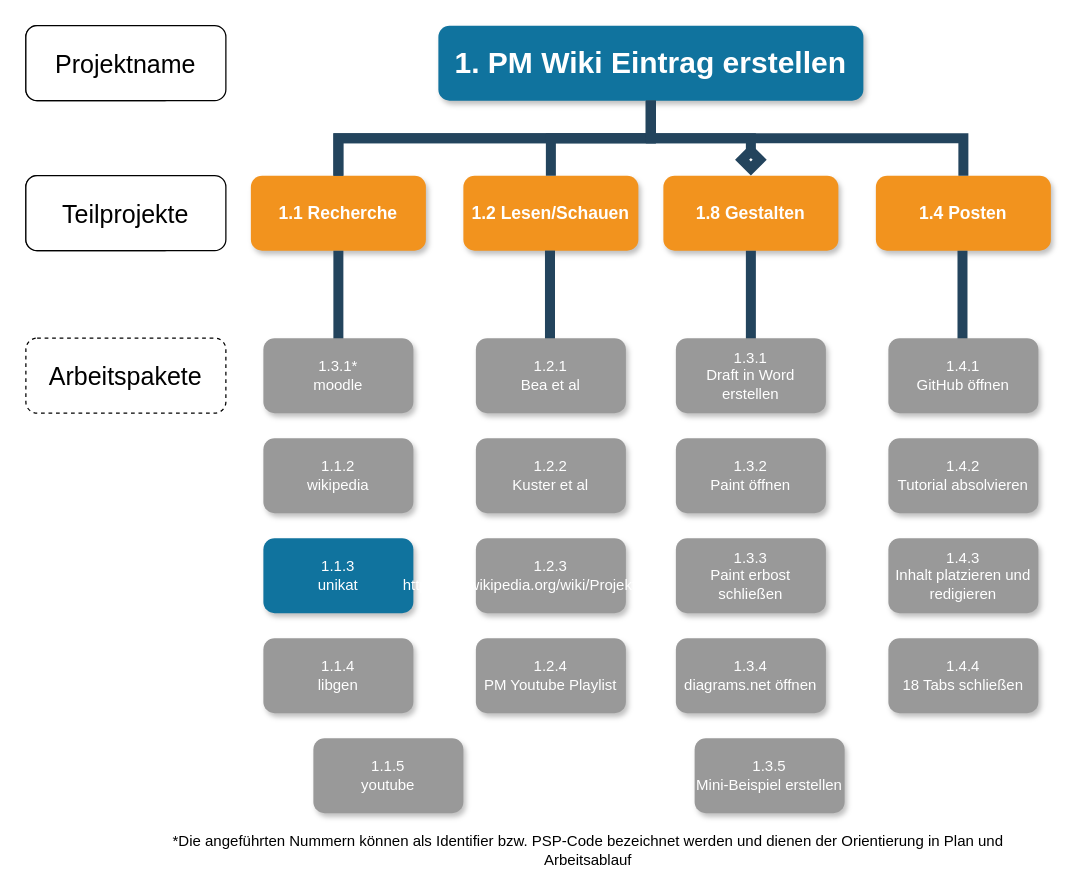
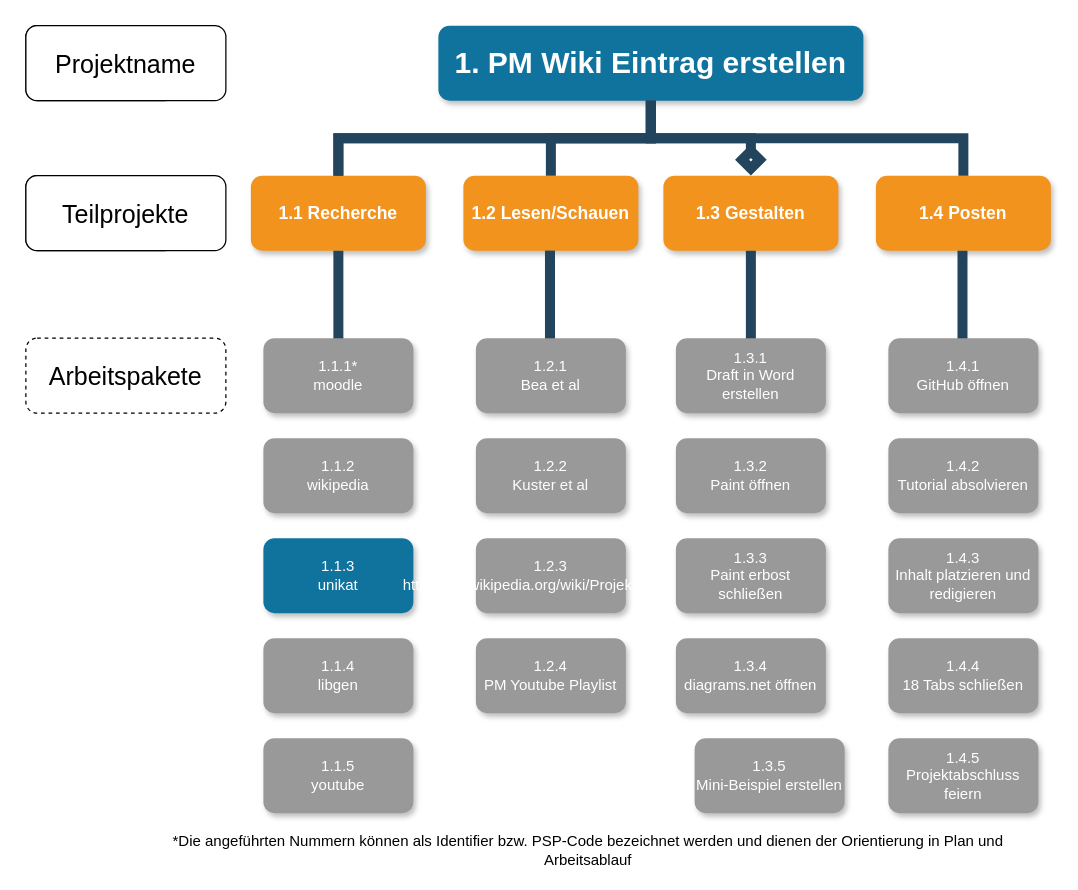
node "1.8 Gestalten": label "1.8 Gestalten" -> "1.3 Gestalten"
node "1.3.1* moodle": label "1.3.1* moodle" -> "1.1.1* moodle"
node "1.1.5 youtube": moved (388, 776) -> (338, 776)
node "1.4.5 Projektabschluss feiern": added
